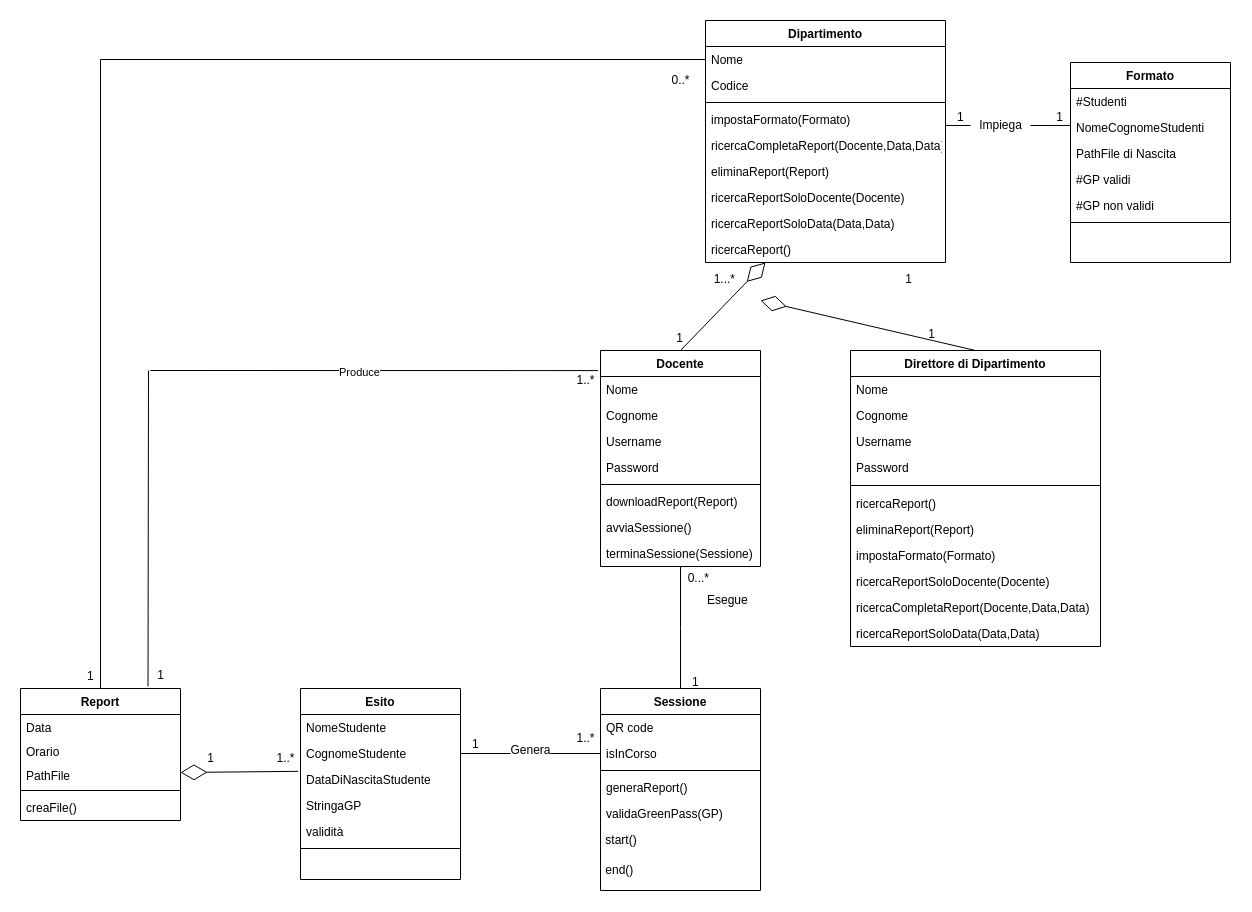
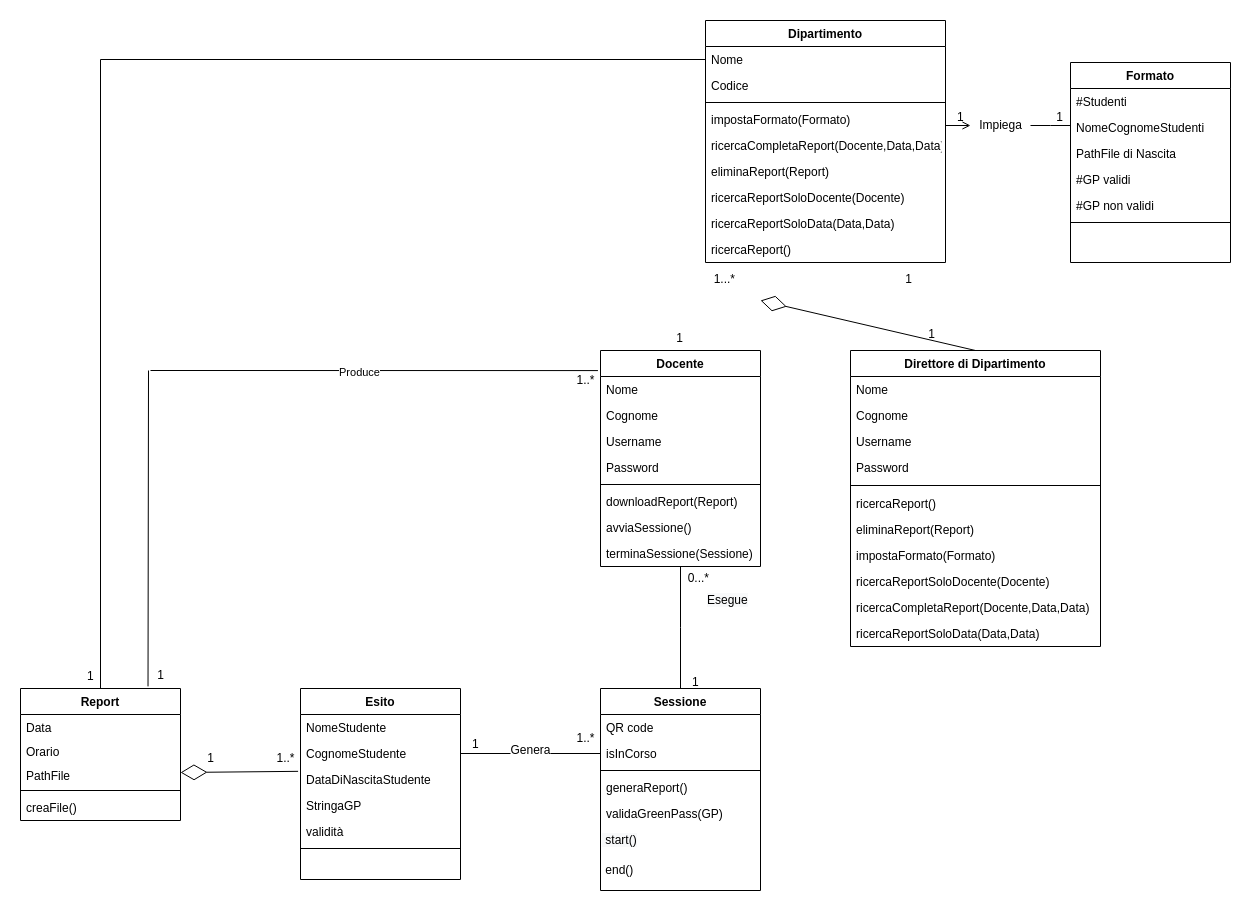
node "0..*": removed
edge "Impiega" -- "Dipartimento": arrowhead none -> open
edge "Docente" -> "Dipartimento": removed
